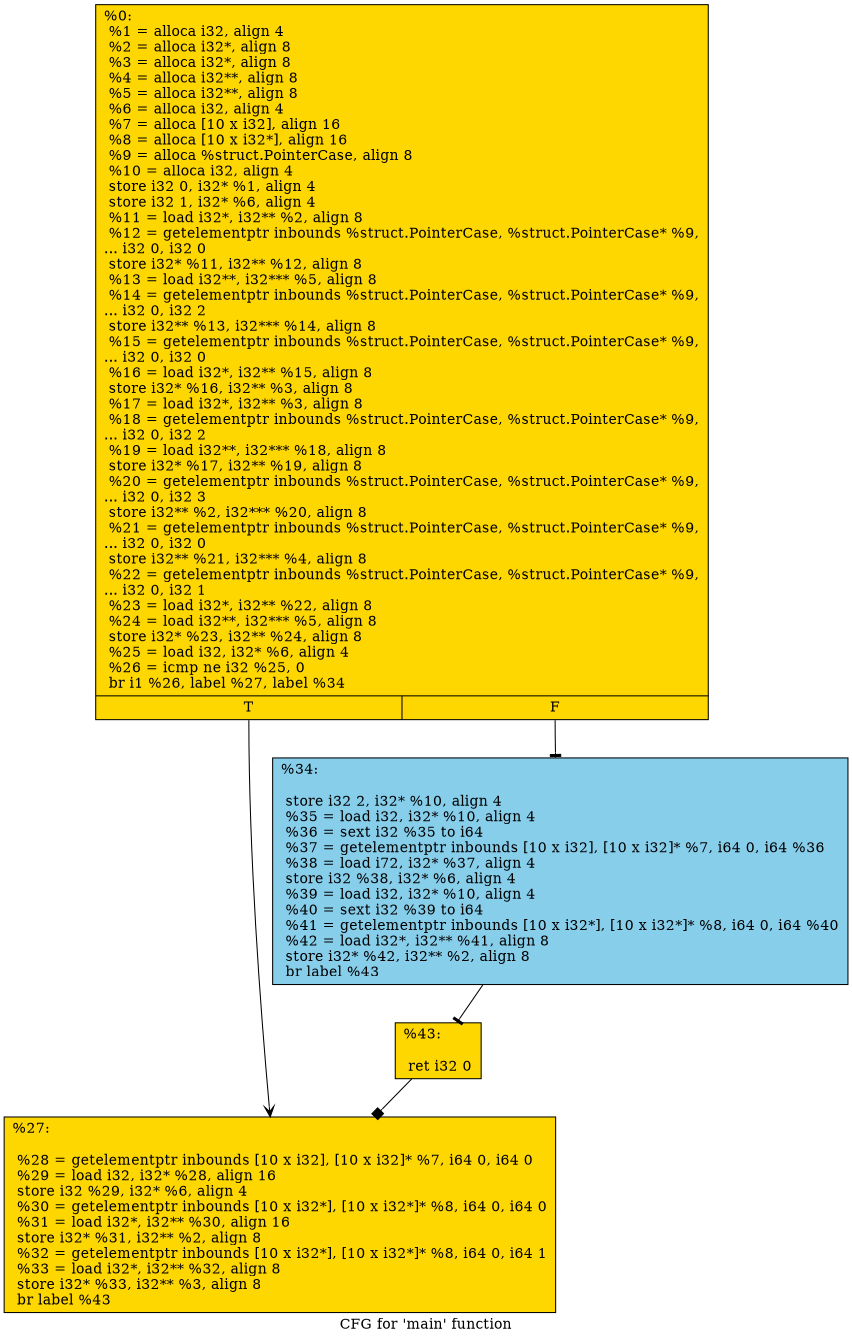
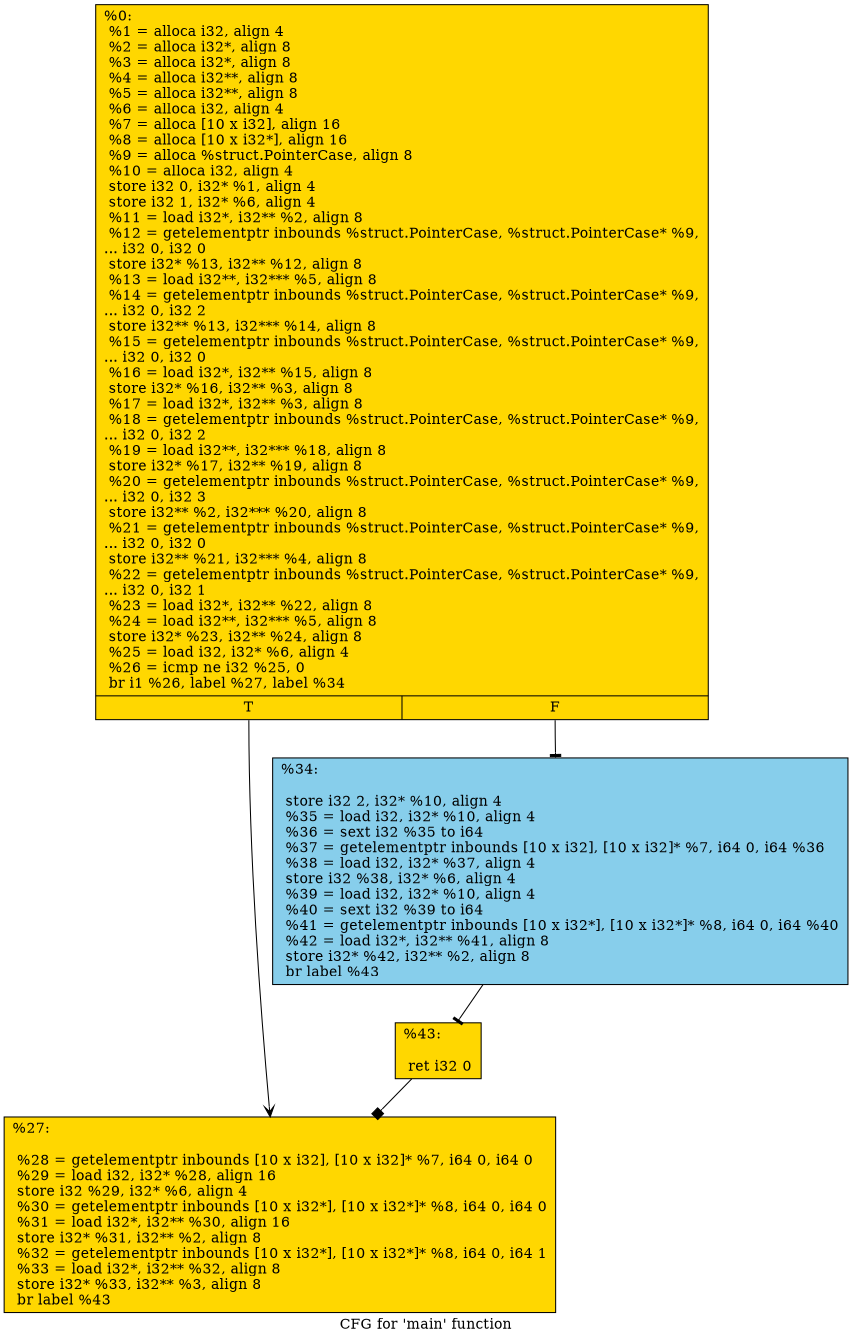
node "%0:": text "store i32* %11, i32** %12, align 8" -> "store i32* %13, i32** %12, align 8"
node "%34:": text "%38 = load i72, i32* %37, align 4" -> "%38 = load i32, i32* %37, align 4"
